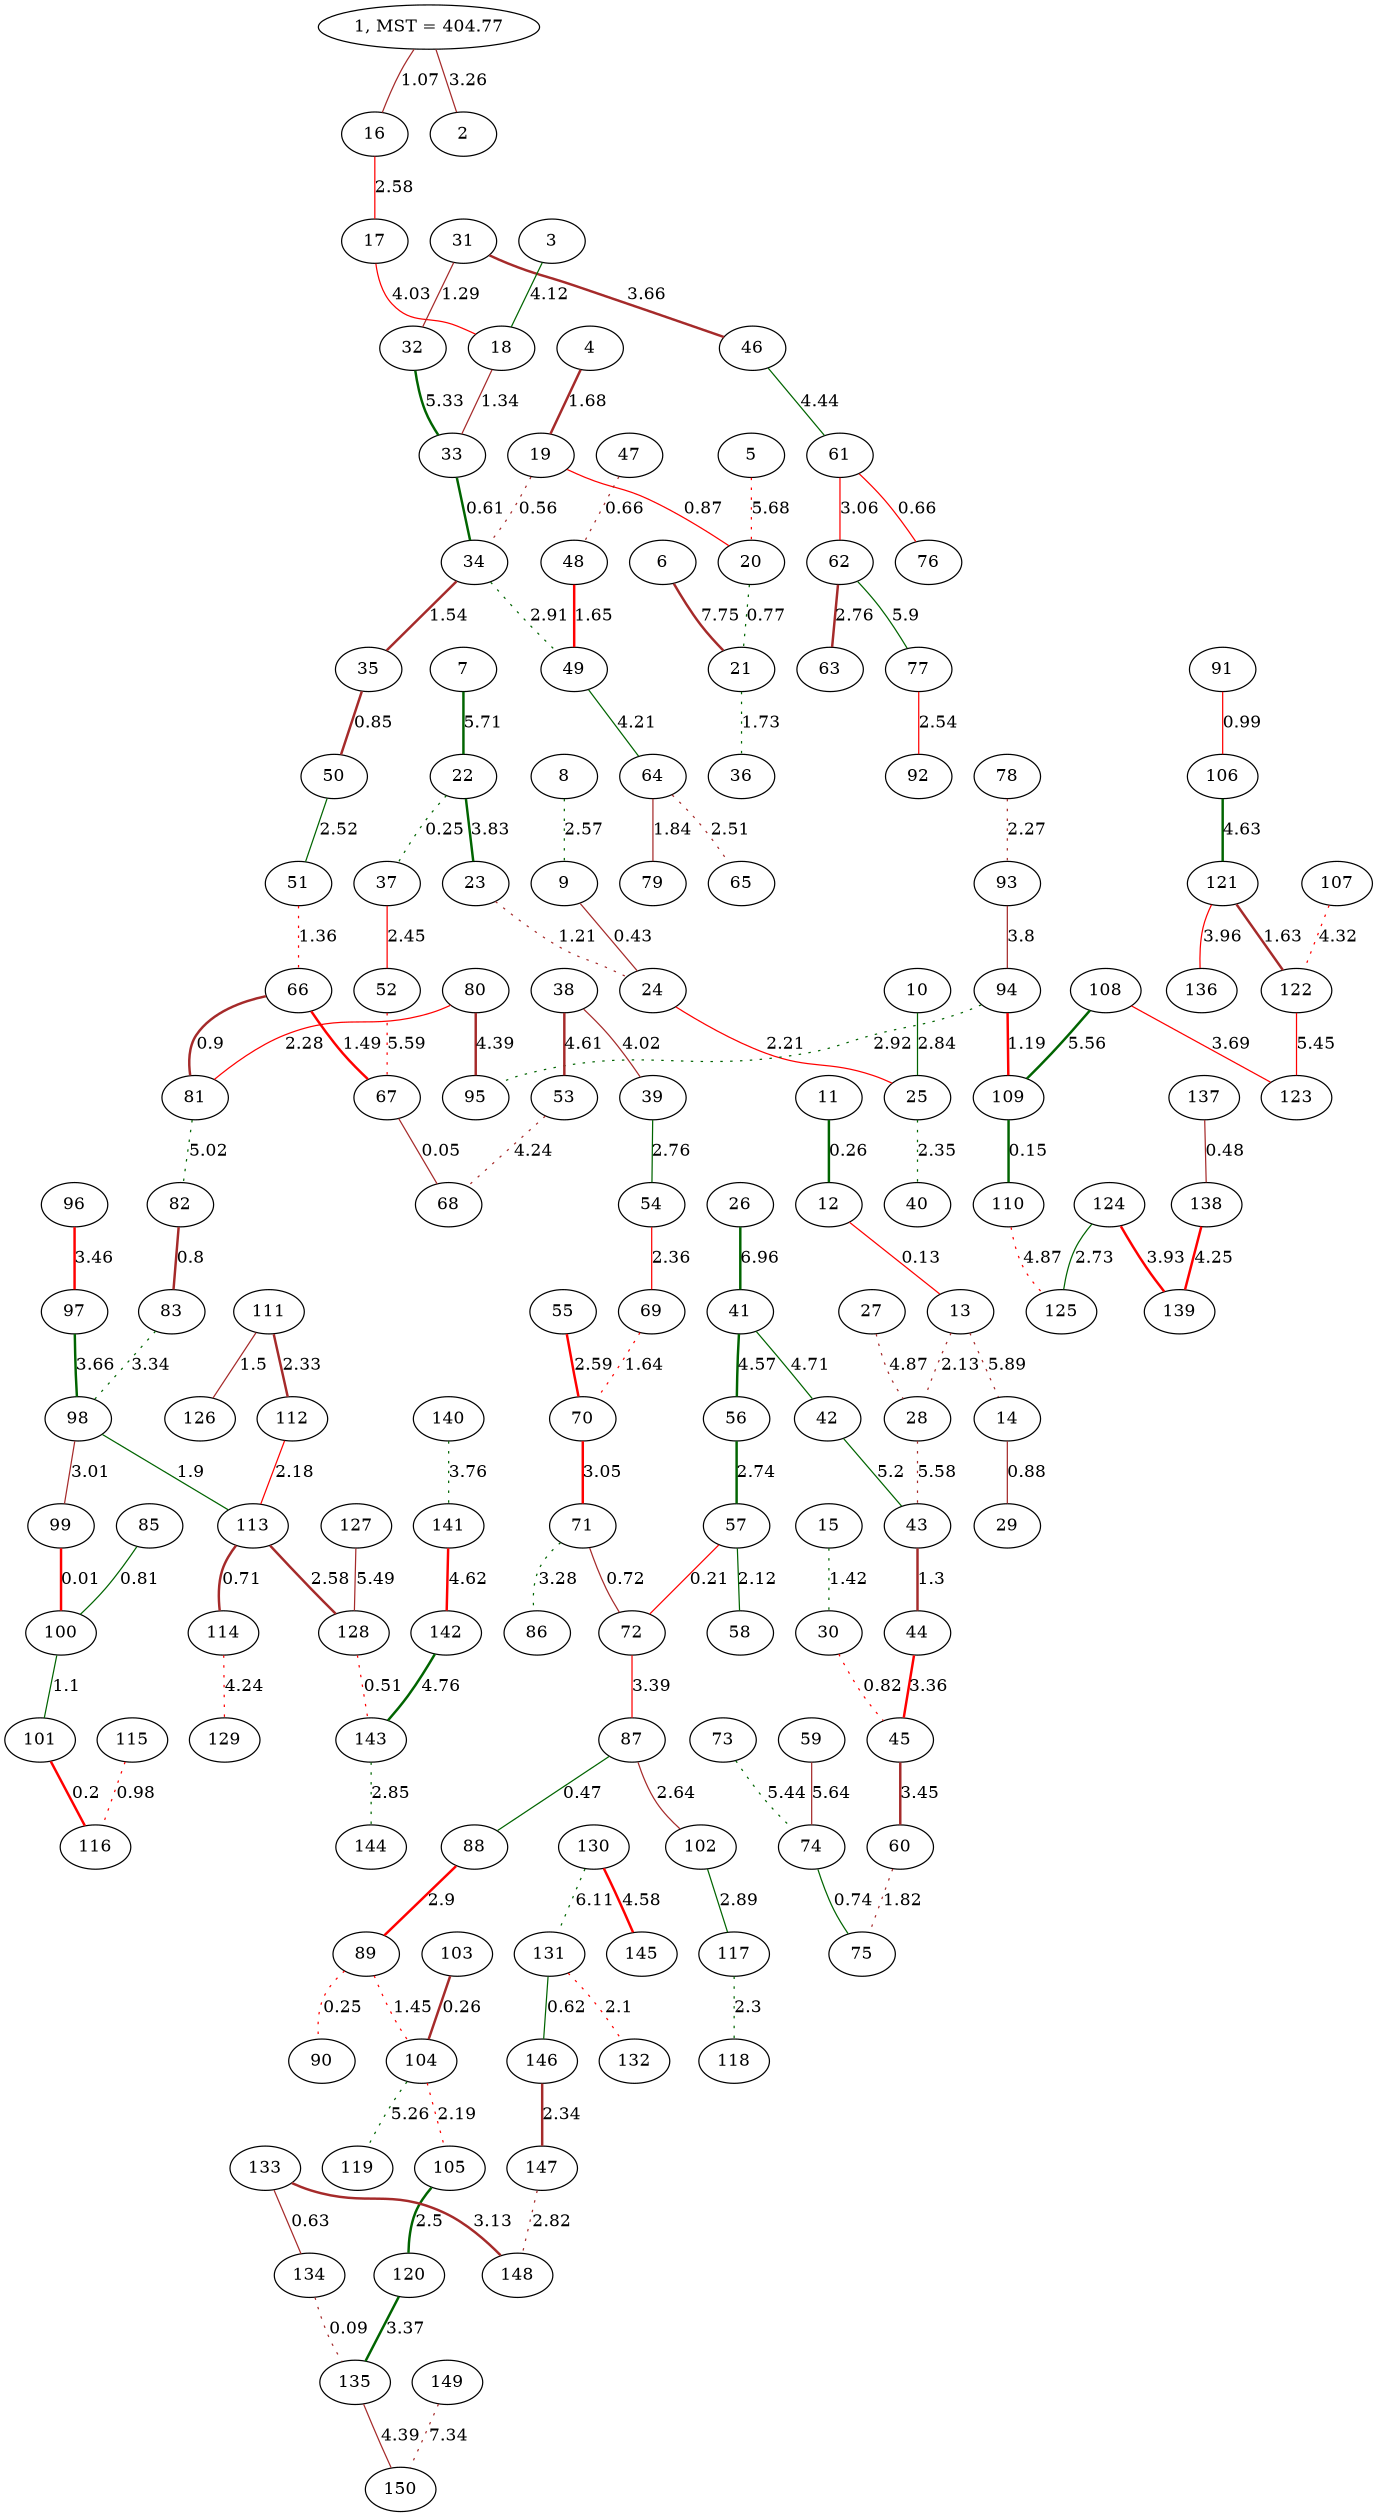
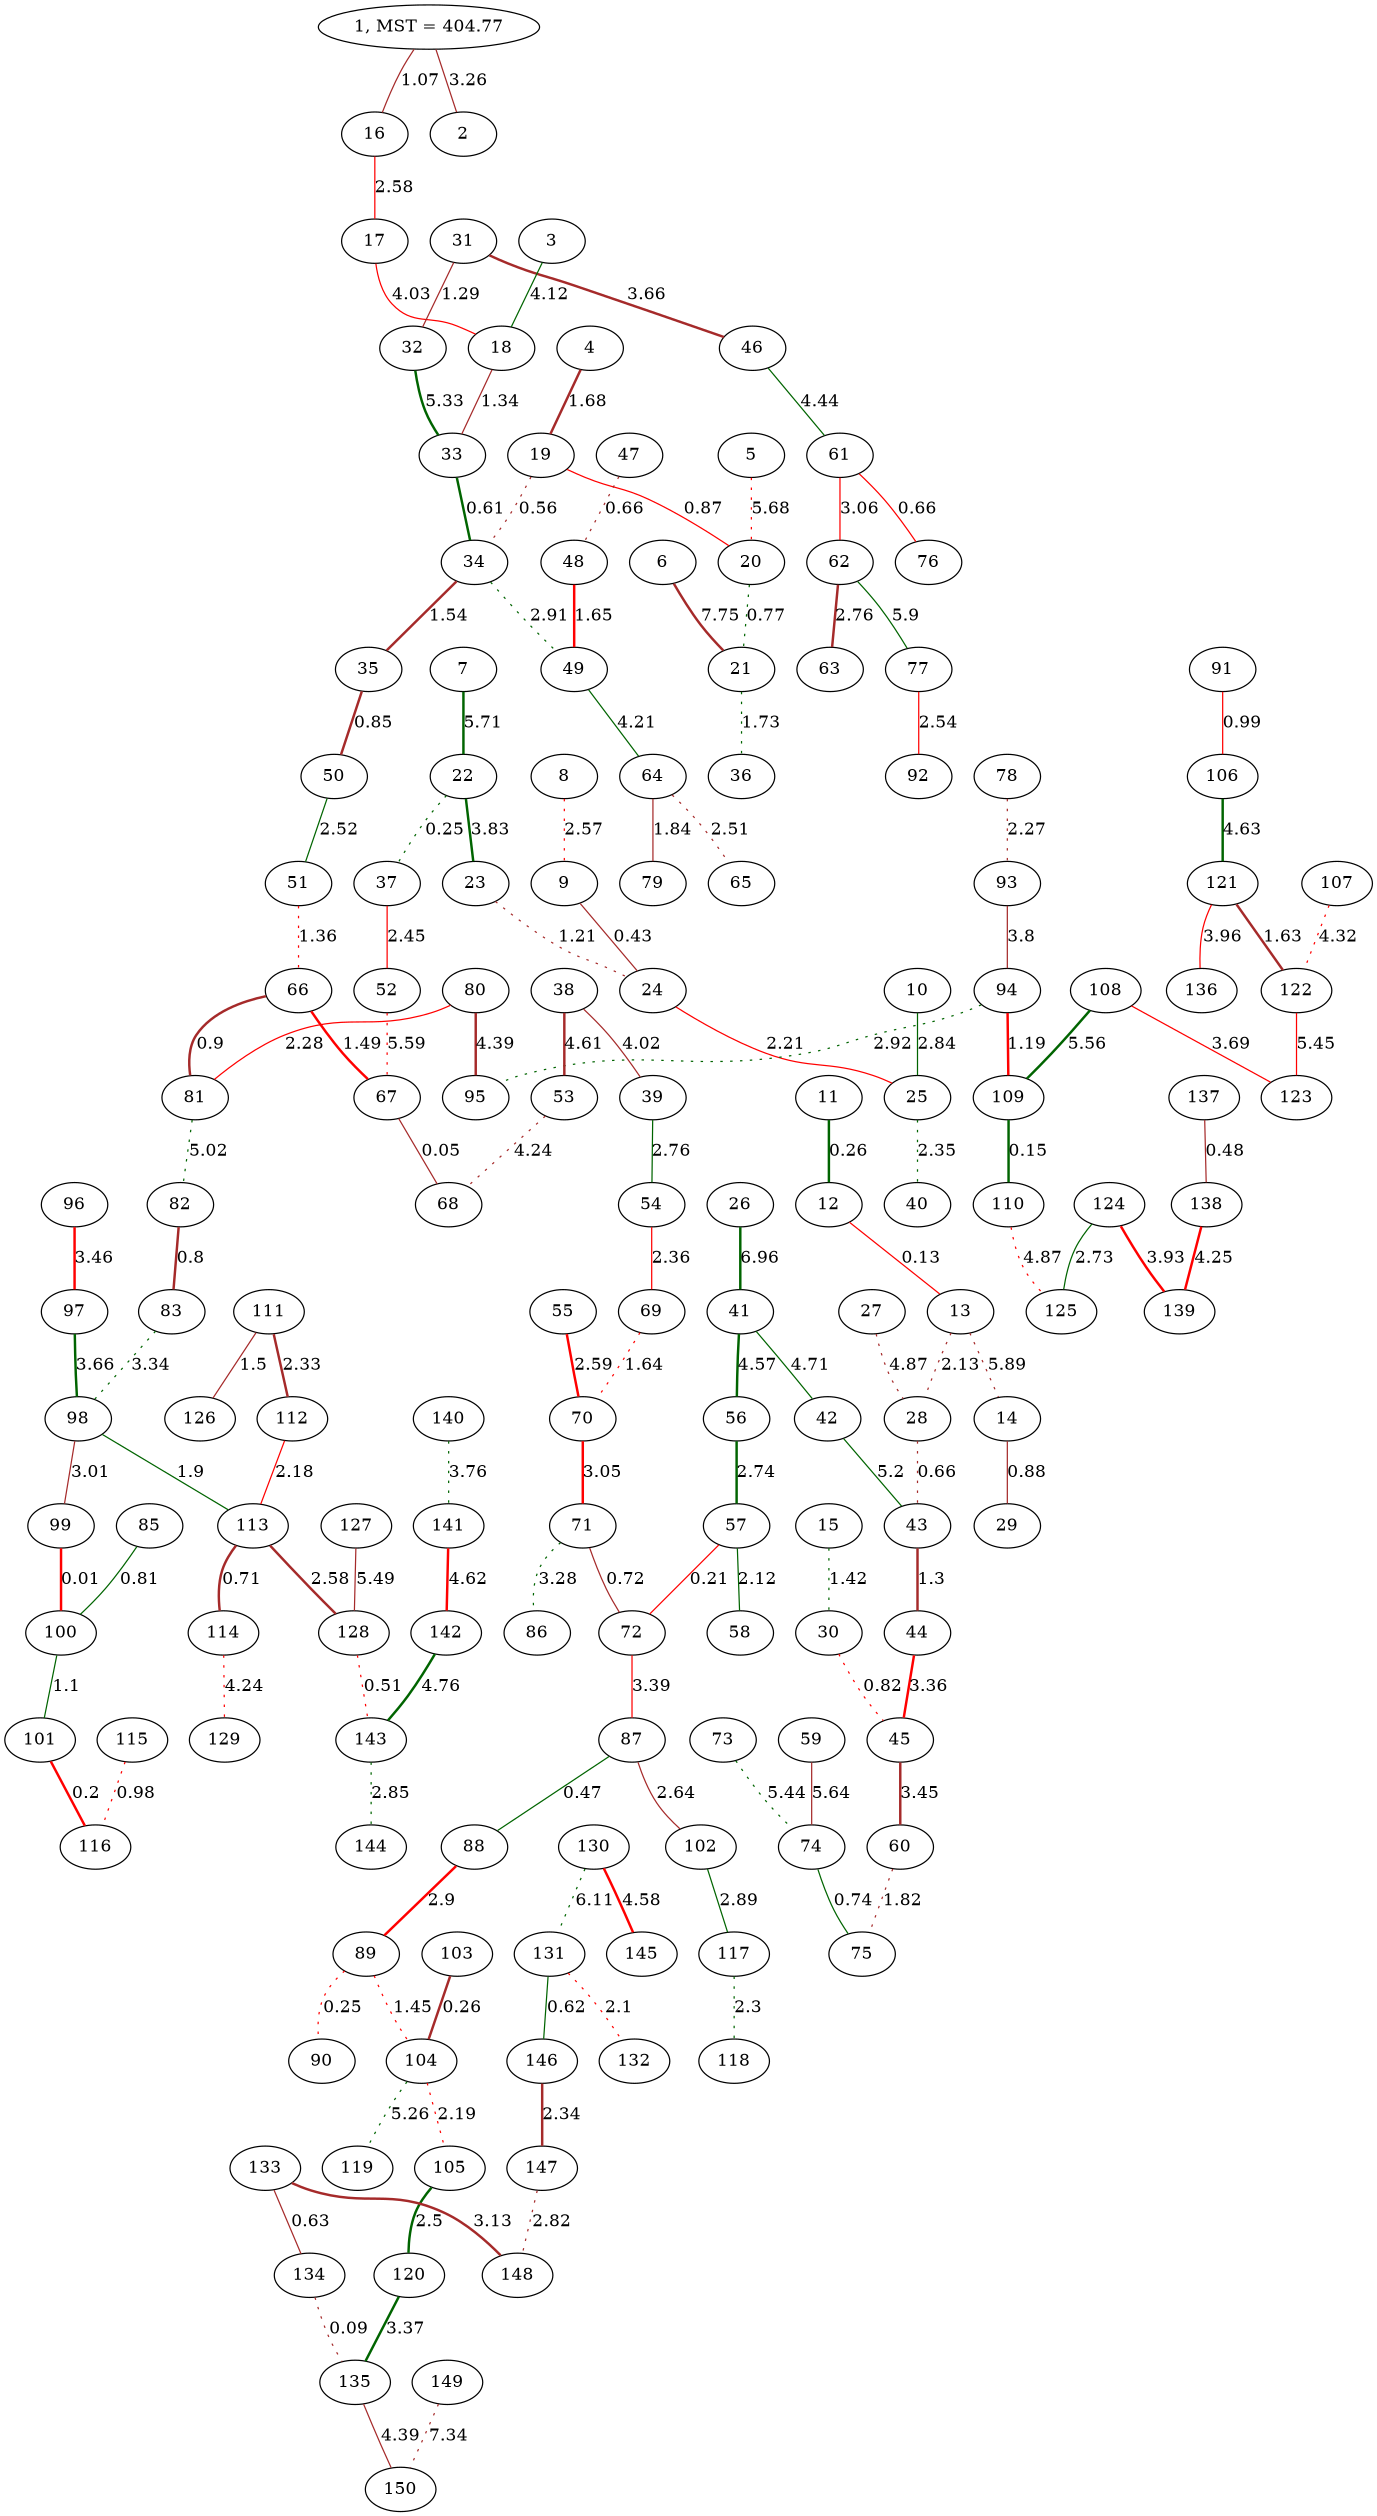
edge "8" -- "9": color darkgreen -> red
edge "28" -- "43": label "5.58" -> "0.66"
